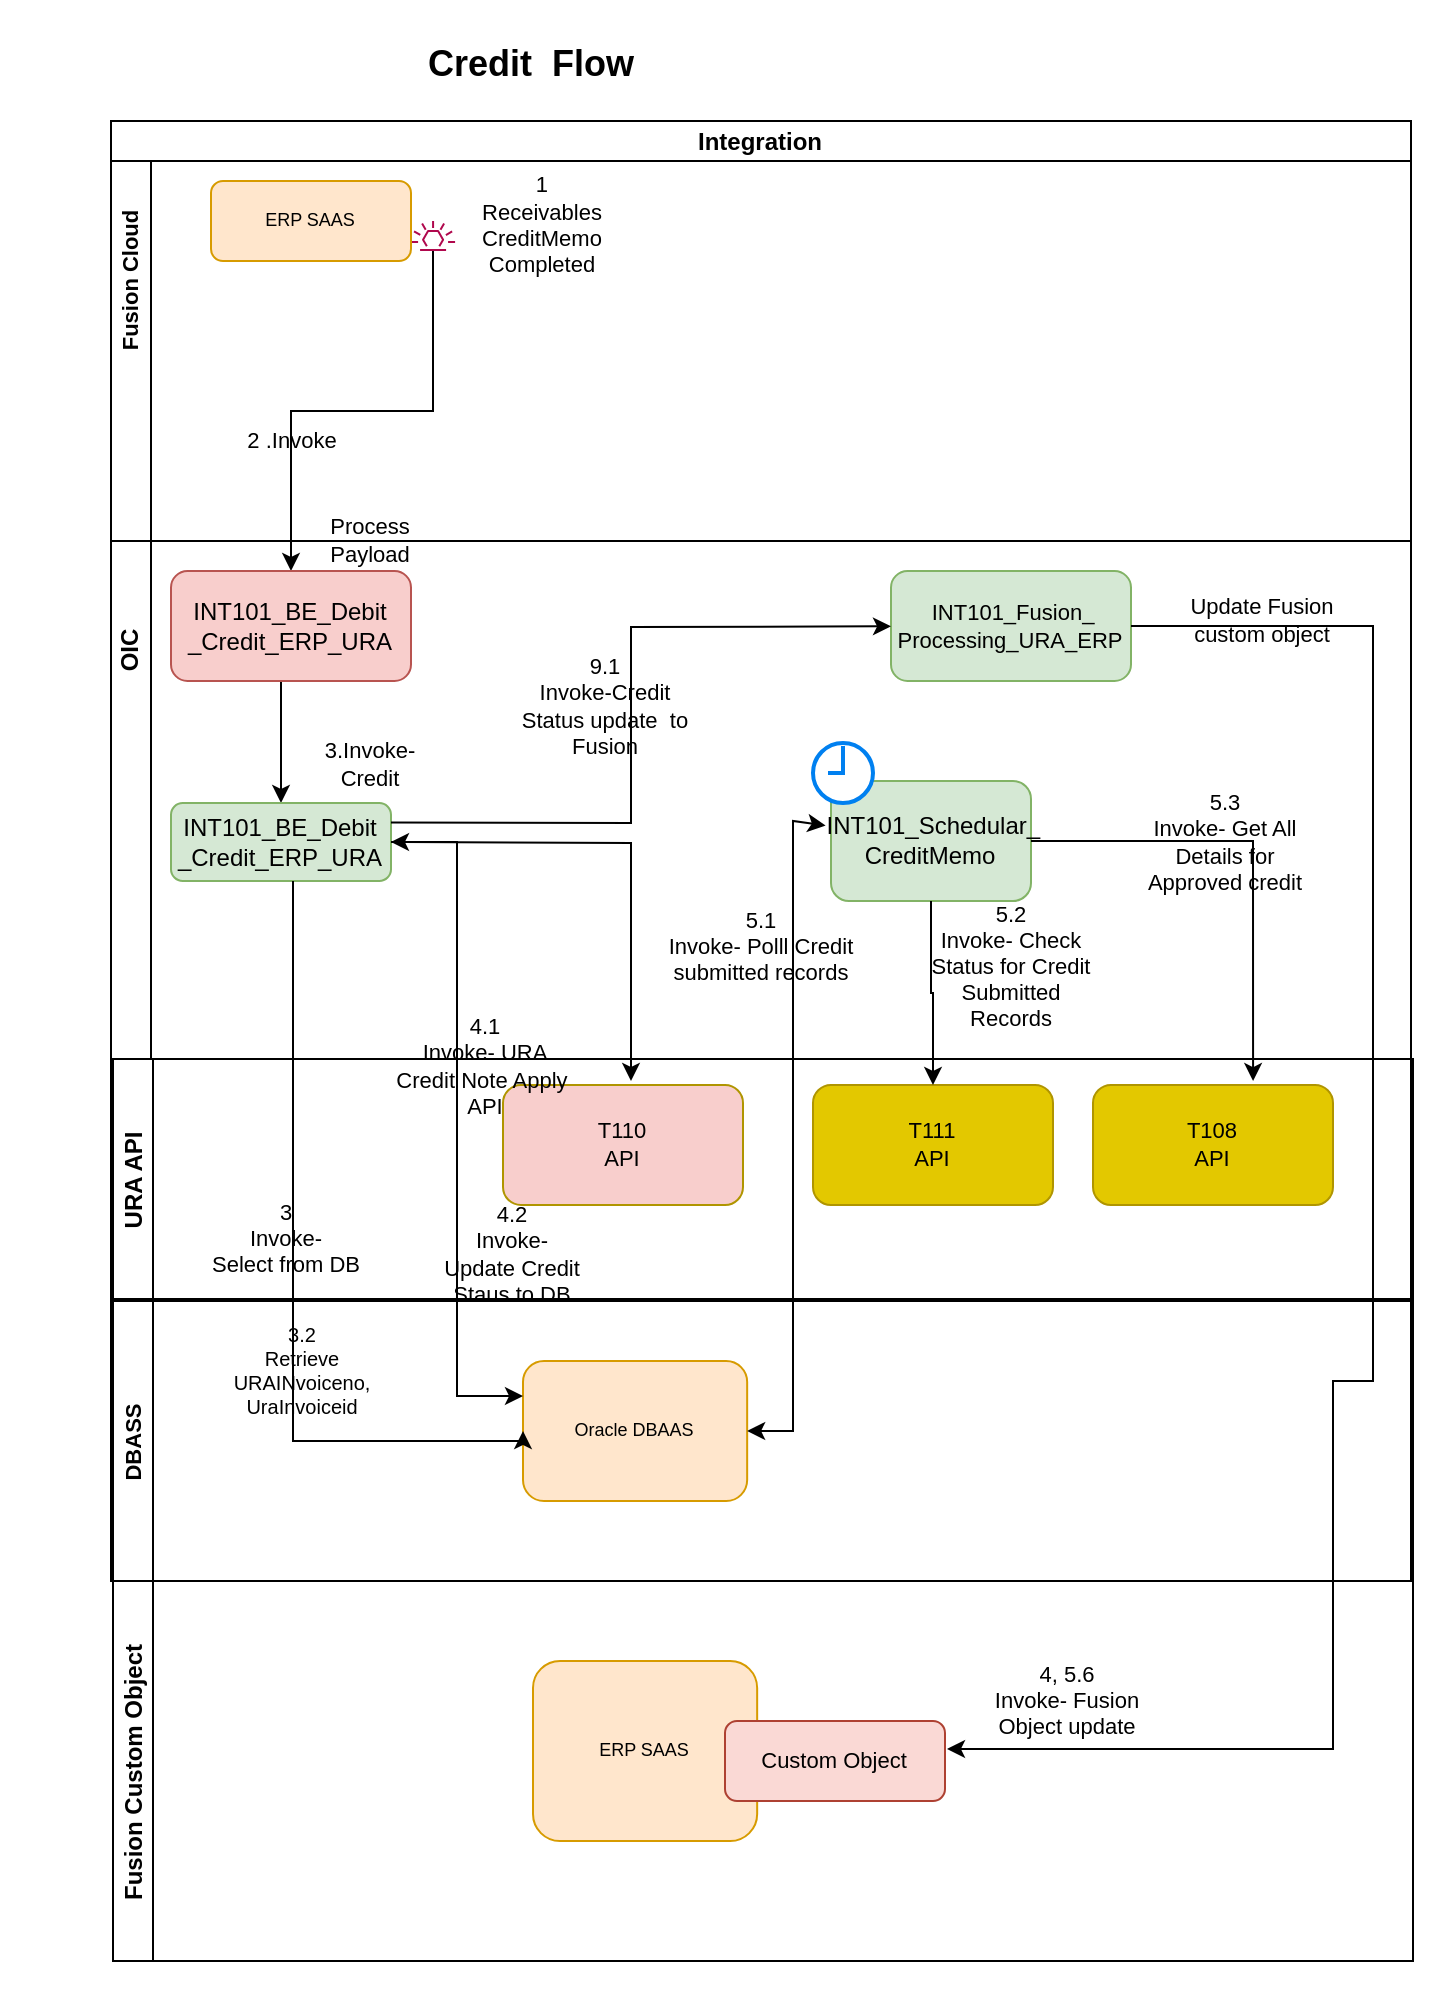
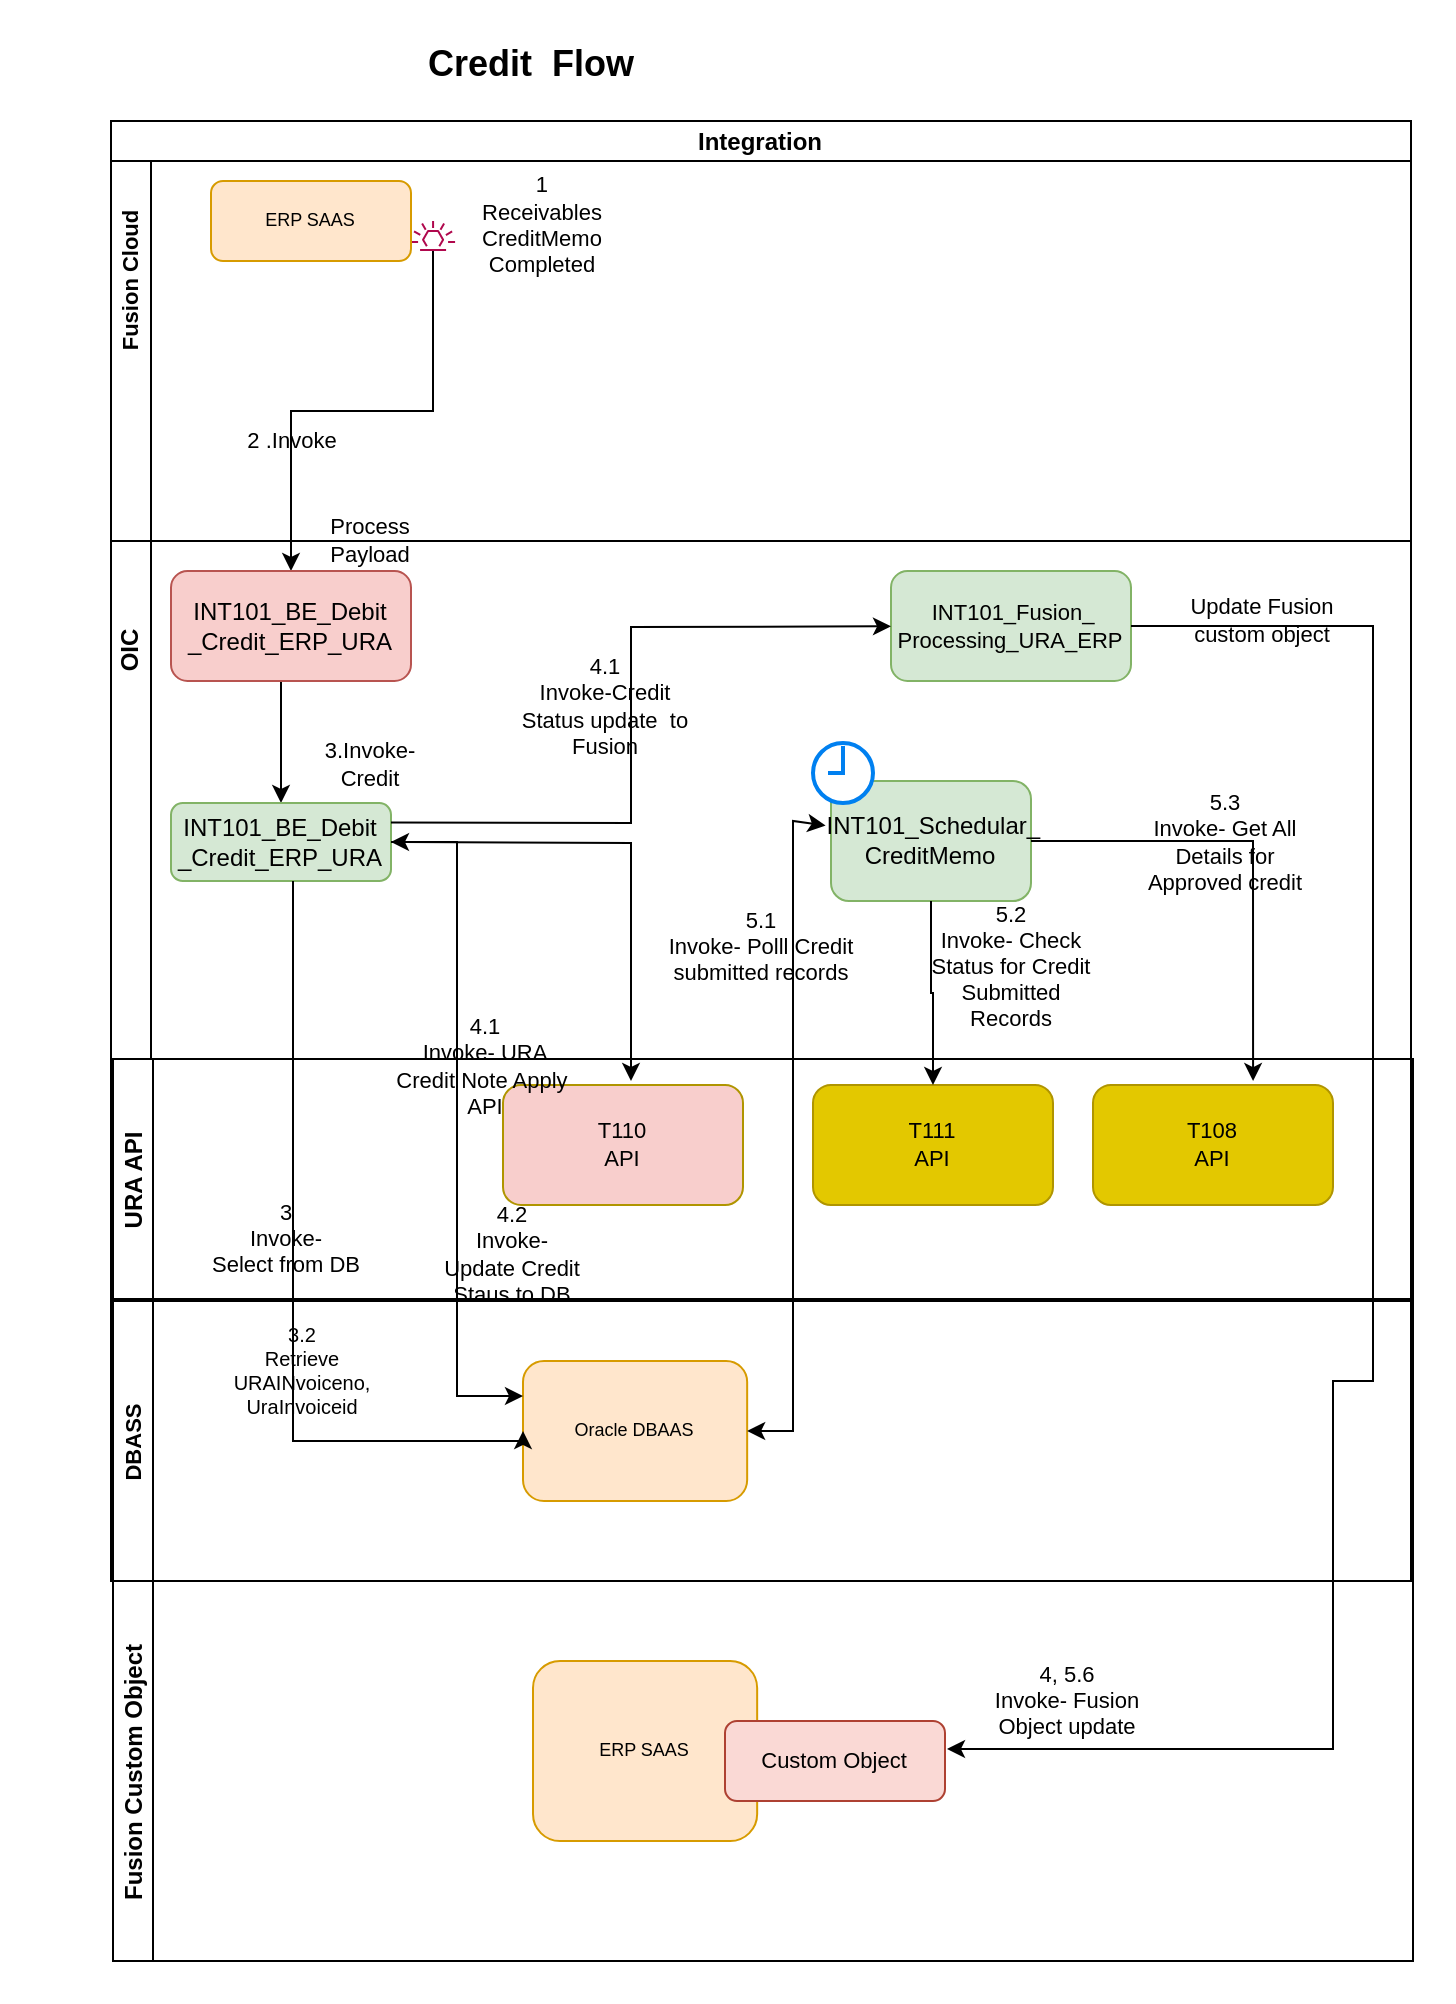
node "9.1 Invoke-Credit Status update to Fusion": label "9.1 Invoke-Credit Status update to Fusion" -> "4.1 Invoke-Credit Status update to Fusion"
